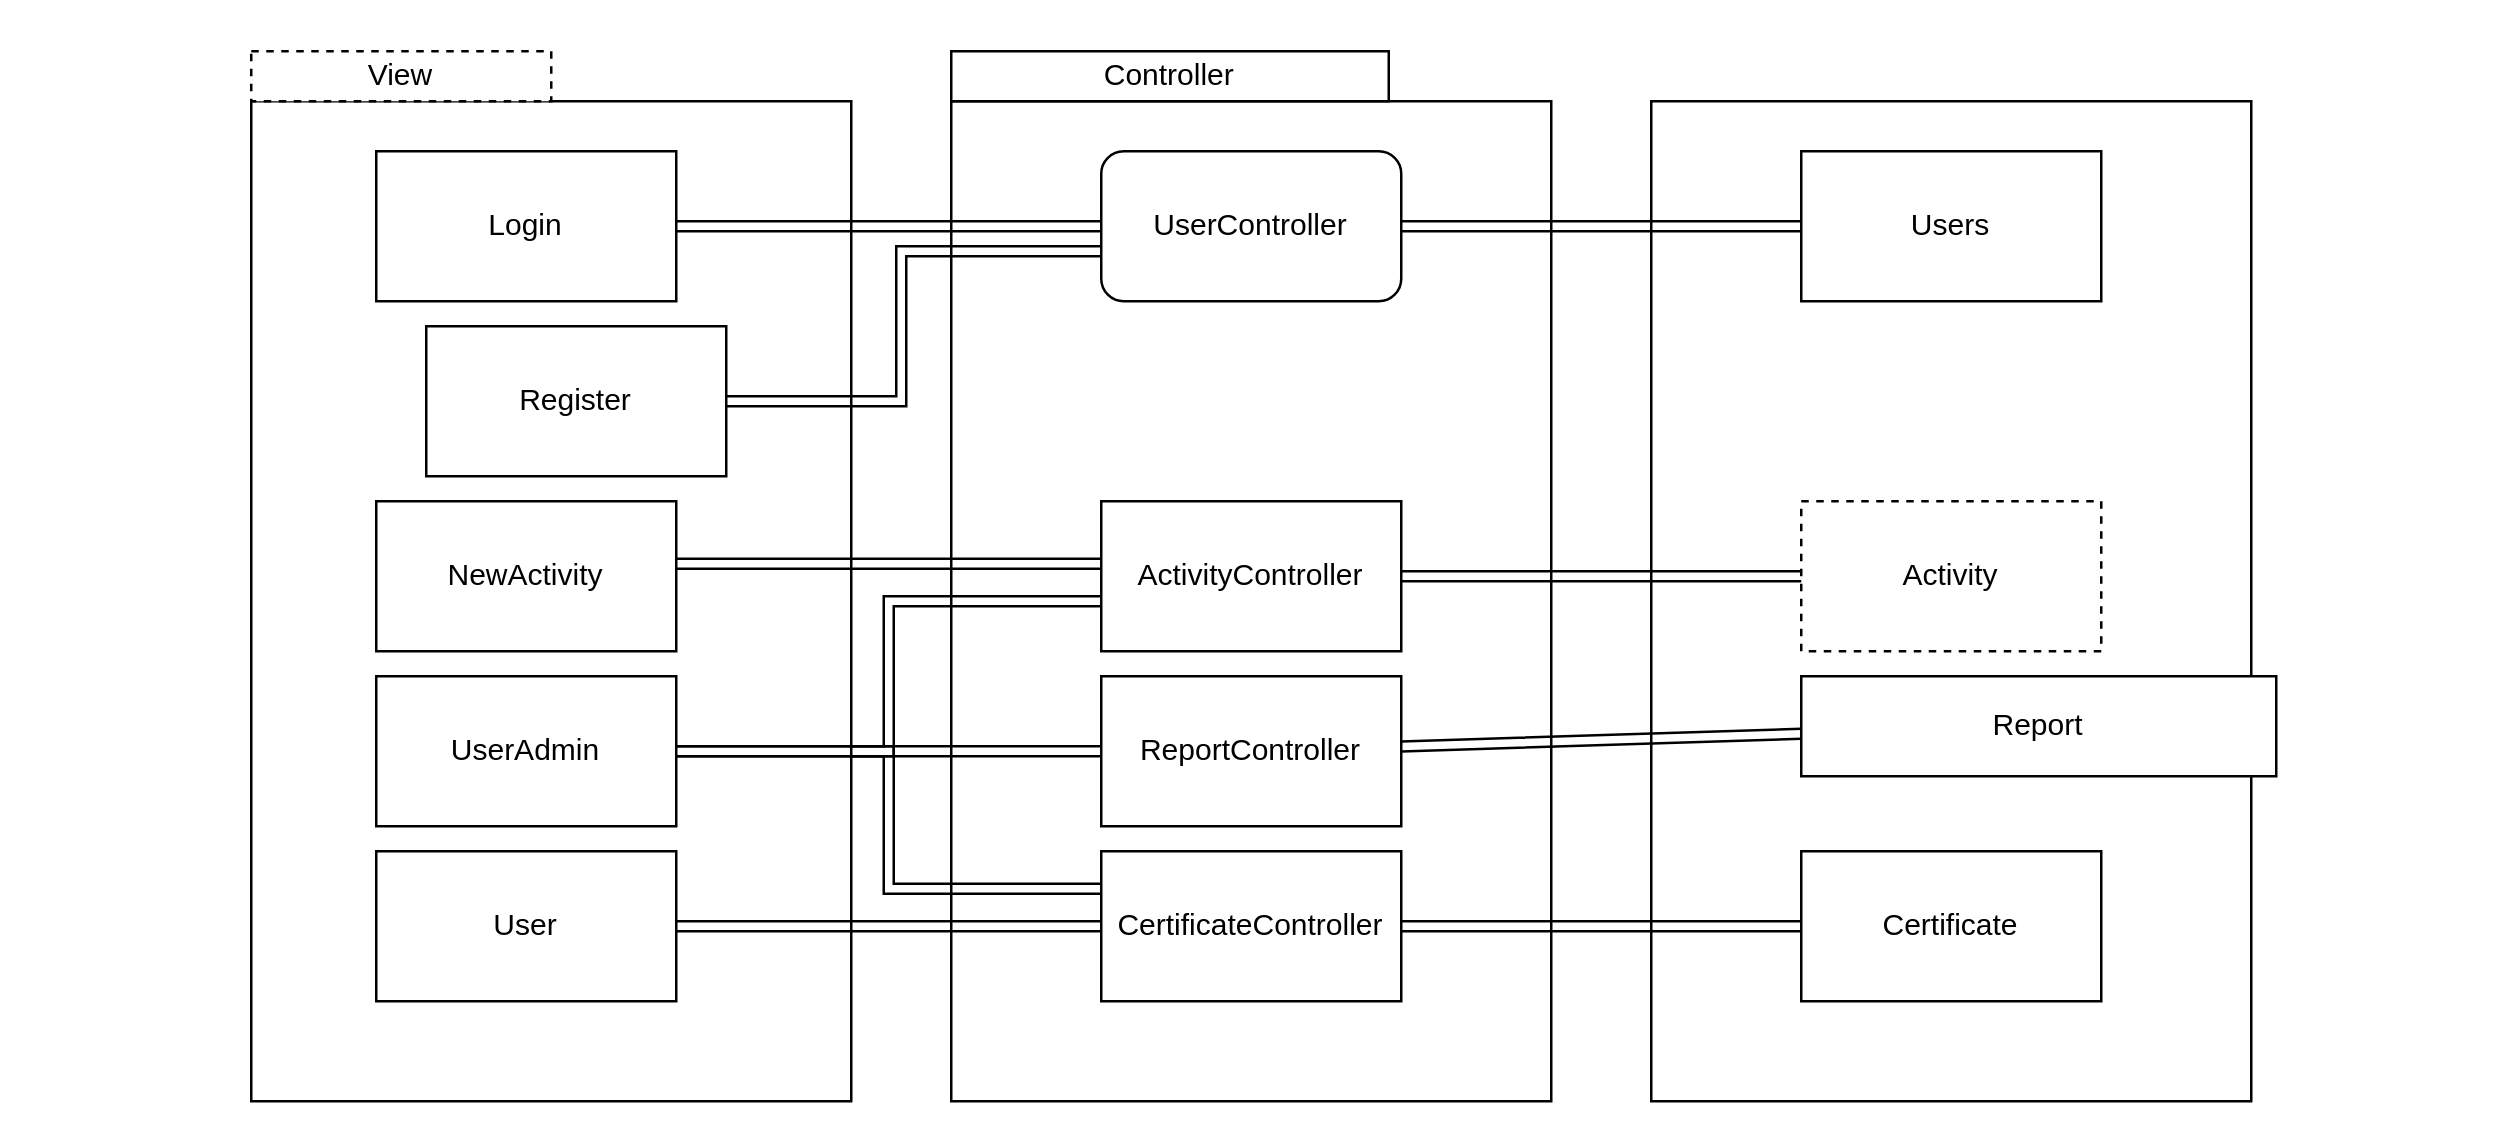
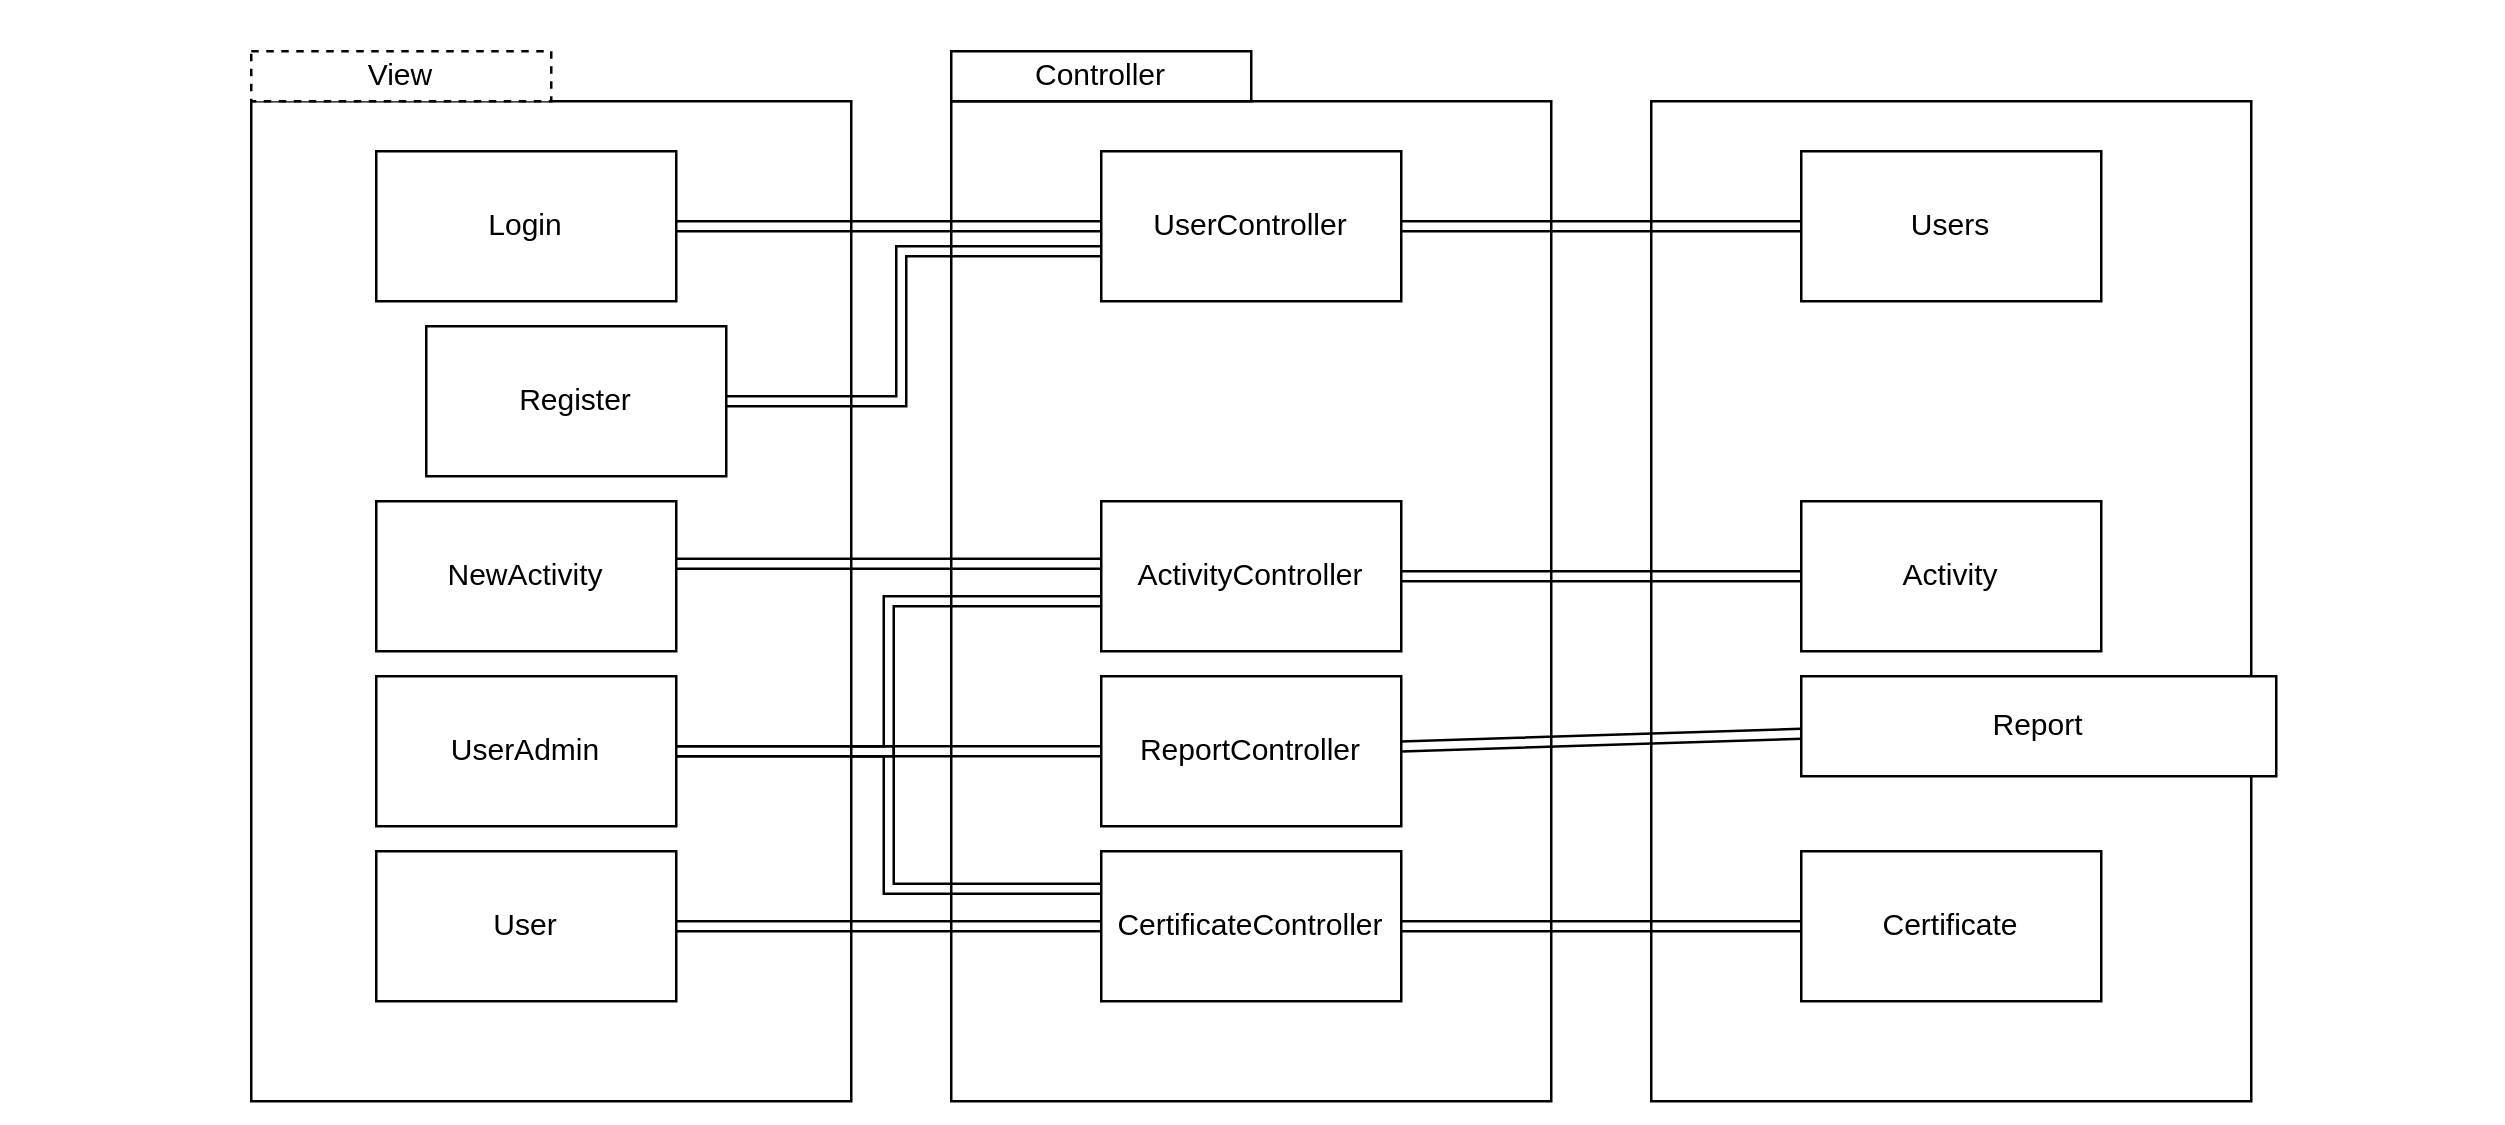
node "Controller": size 438x50 -> 300x50
node "UserController": shape rounded rectangle -> rectangle
node "Activity": style dashed -> solid
